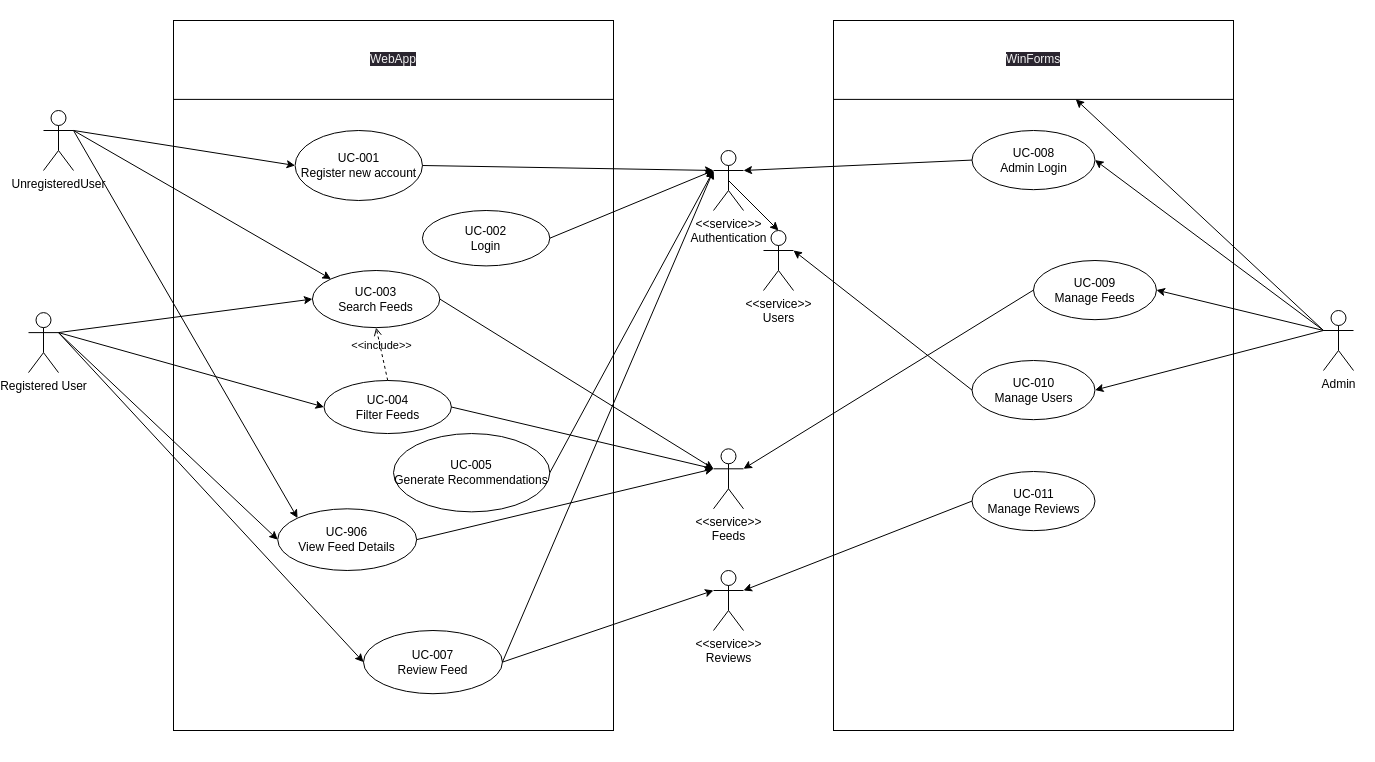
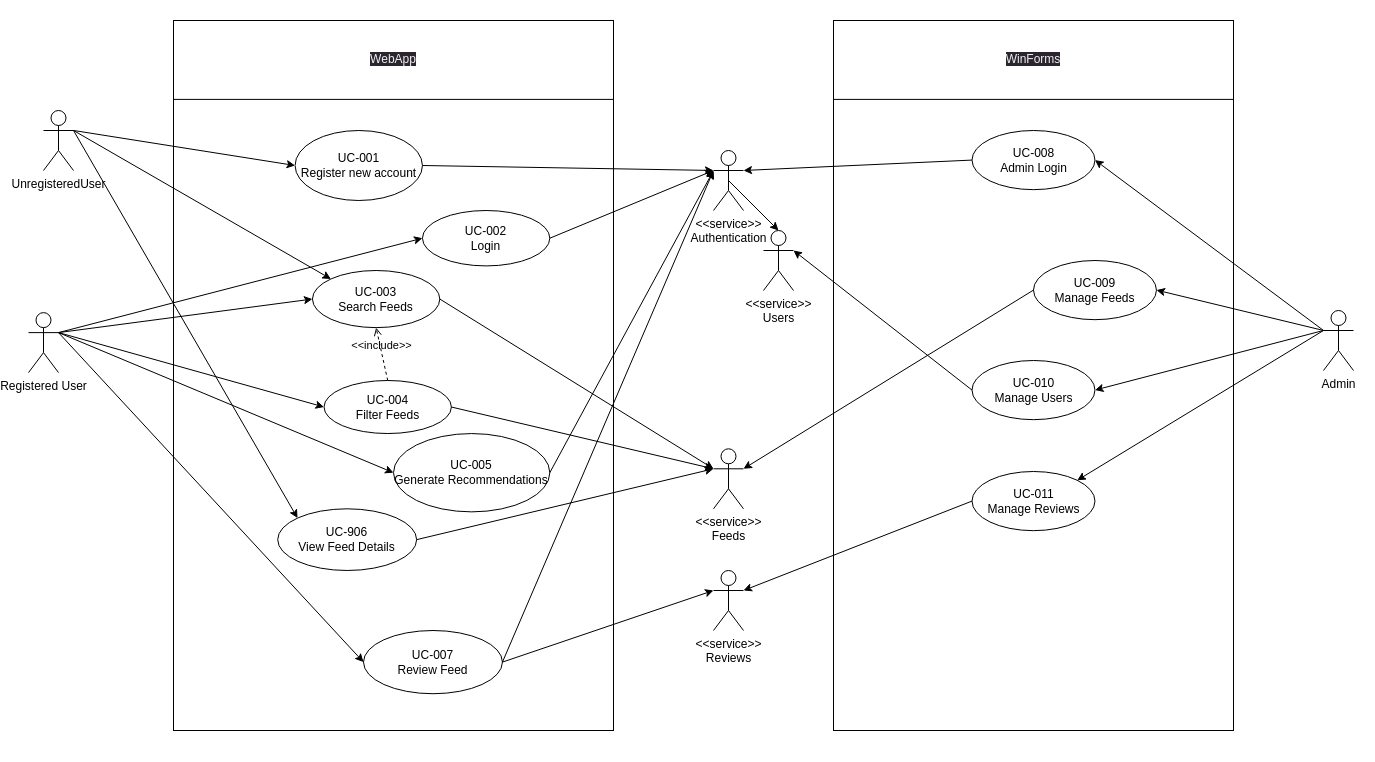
edge "Admin" -> "WinForms": now "Admin" -> "UC-011 Manage Reviews"
edge "Registered User" -> "UC-002 Login": added
edge "Registered User" -> "UC-005 Generate Recommendations": added
edge "Registered User" -> "UC-906 View Feed Details": removed
